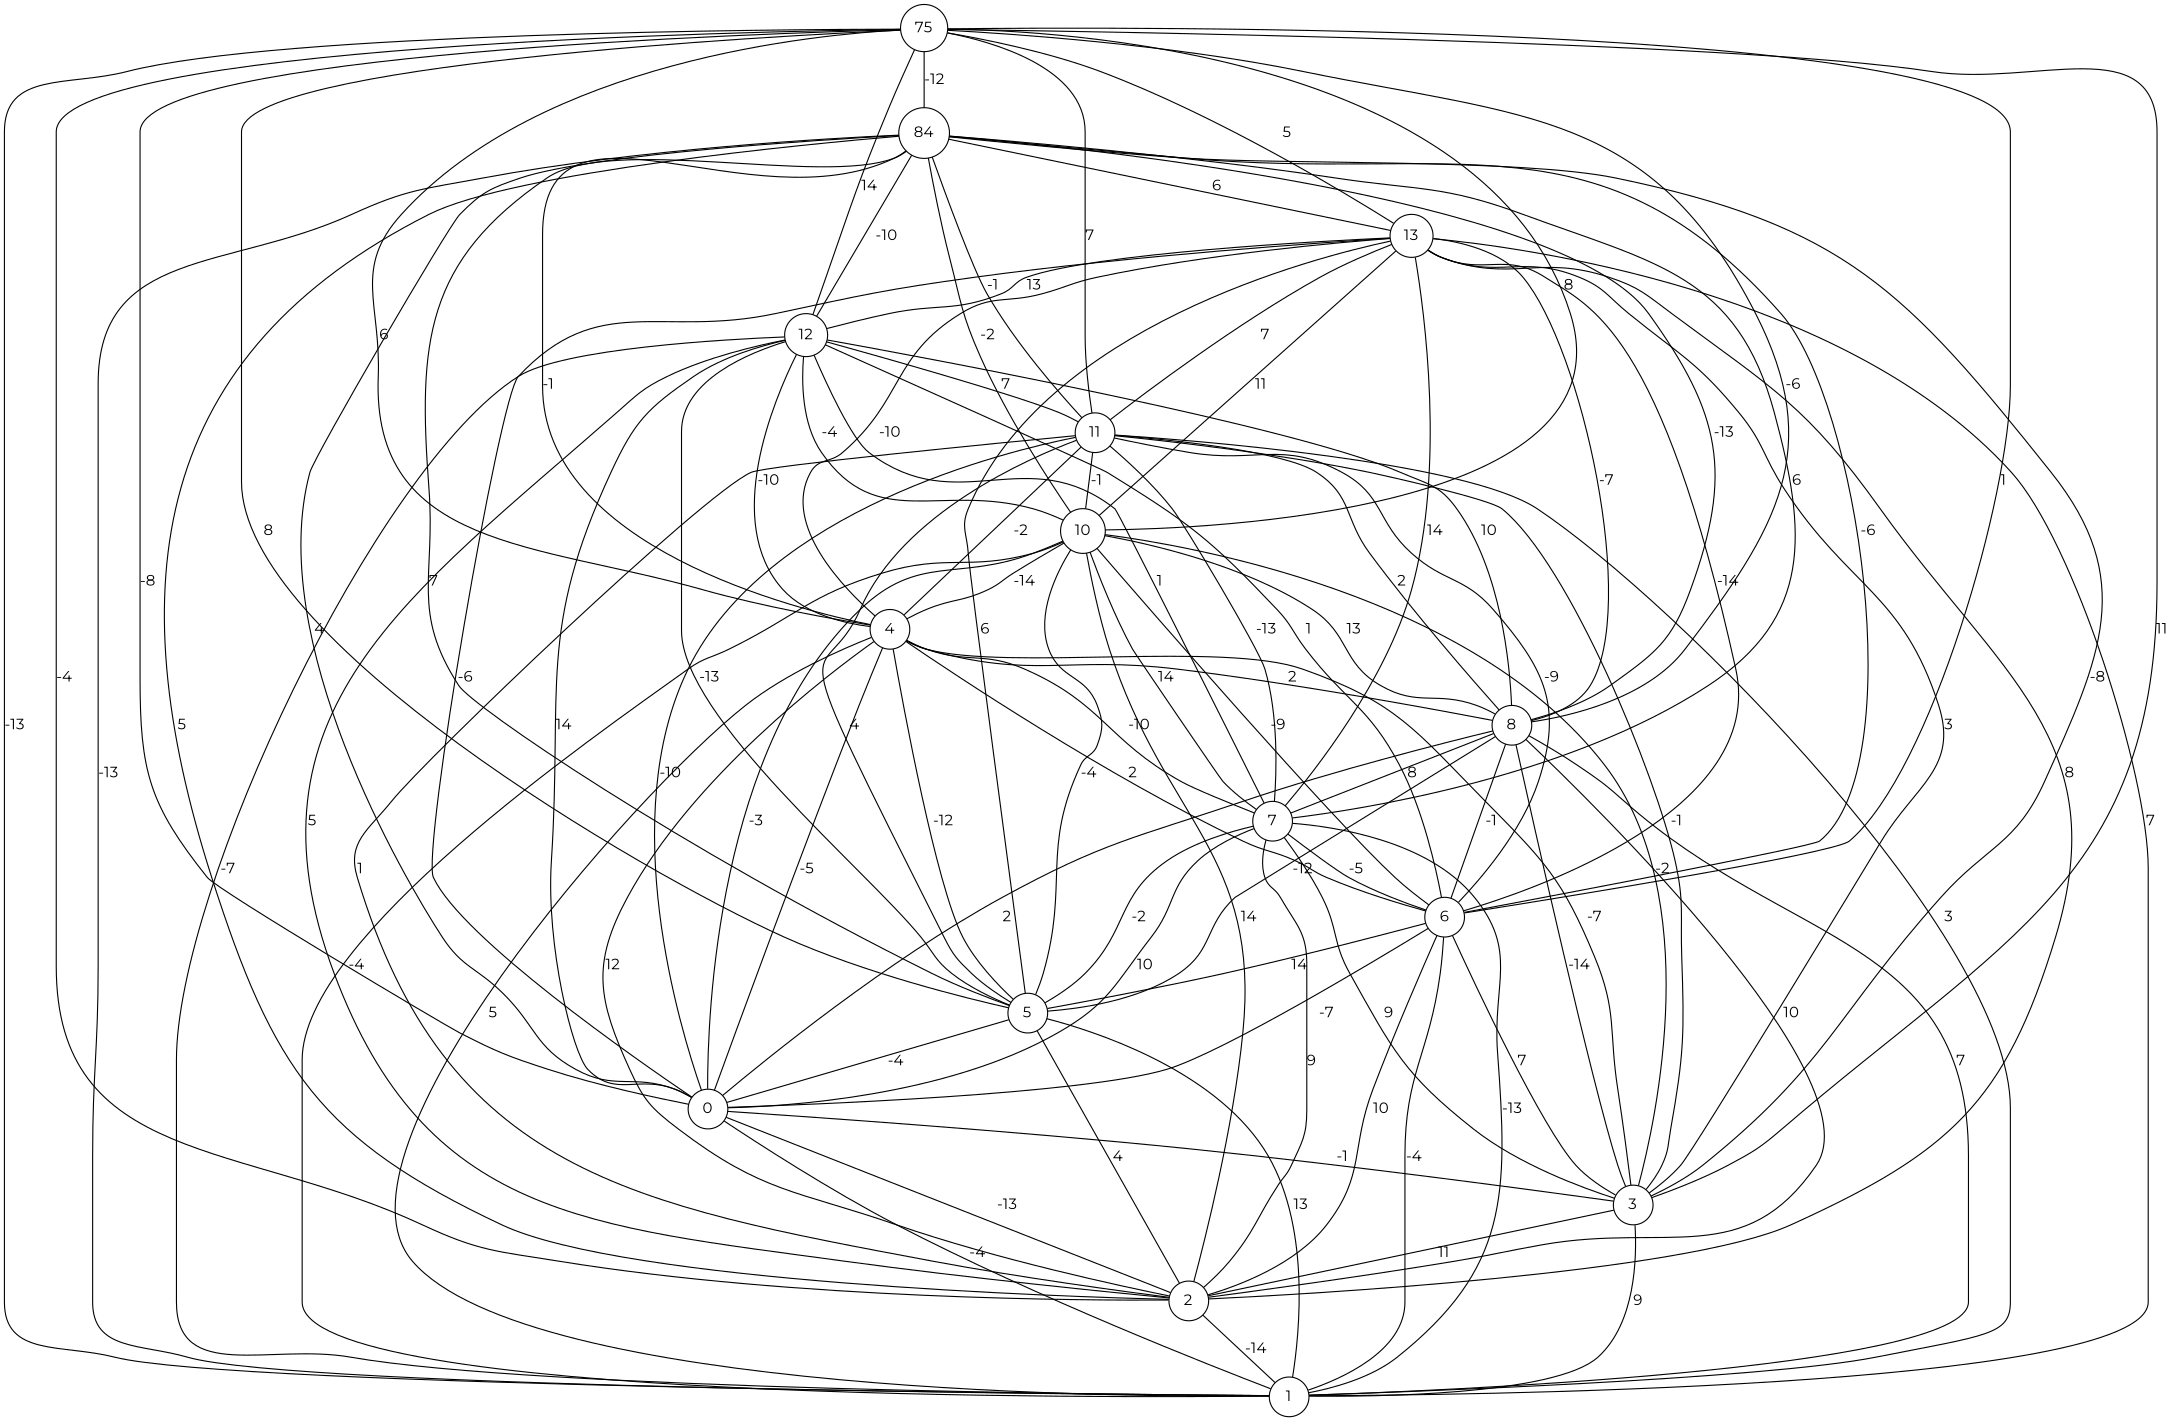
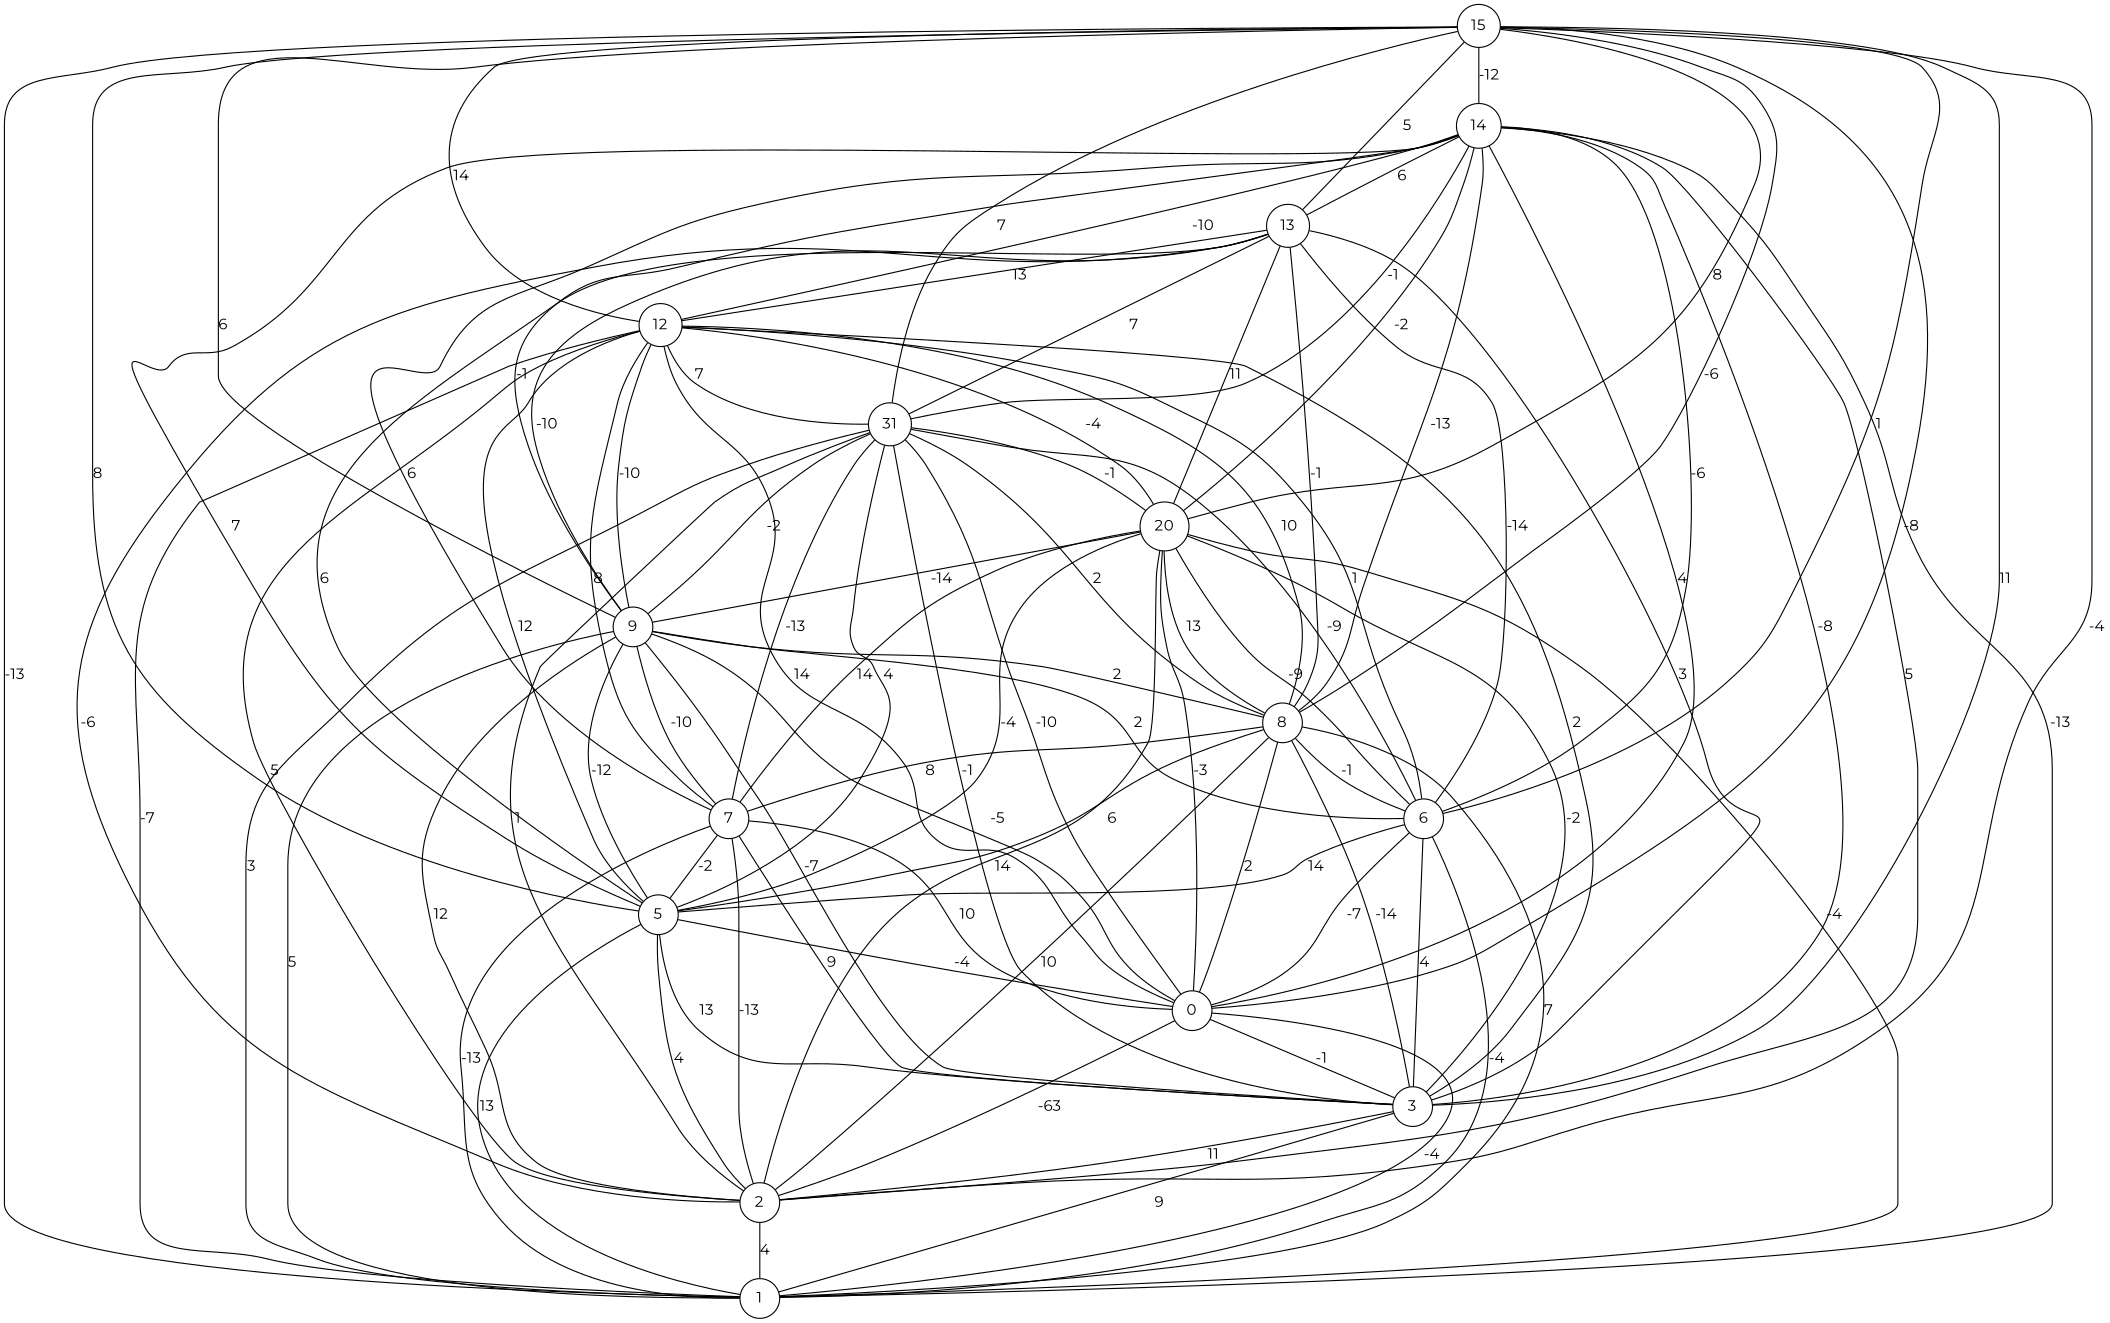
node "75": label "75" -> "15"
node "84": label "84" -> "14"
edge "13" -- "0": removed, label "-6"
node "11": label "11" -> "31"
edge "12" -- "3": added, label "2"
edge "13" -- "8": label "-7" -> "-1"
node "10": label "10" -> "20"
edge "13" -- "7": removed, label "14"
edge "12" -- "7": label "1" -> "8"
node "4": label "4" -> "9"
edge "12" -- "5": label "-13" -> "12"
edge "13" -- "2": label "8" -> "-6"
edge "8" -- "5": label "-12" -> "6"
edge "7" -- "6": removed, label "-5"
edge "13" -- "1": removed, label "7"
edge "7" -- "2": label "9" -> "-13"
edge "6" -- "3": label "7" -> "4"
edge "5" -- "3": added, label "13"
edge "6" -- "2": removed, label "10"
edge "0" -- "2": label "-13" -> "-63"
edge "2" -- "1": label "-14" -> "4"
